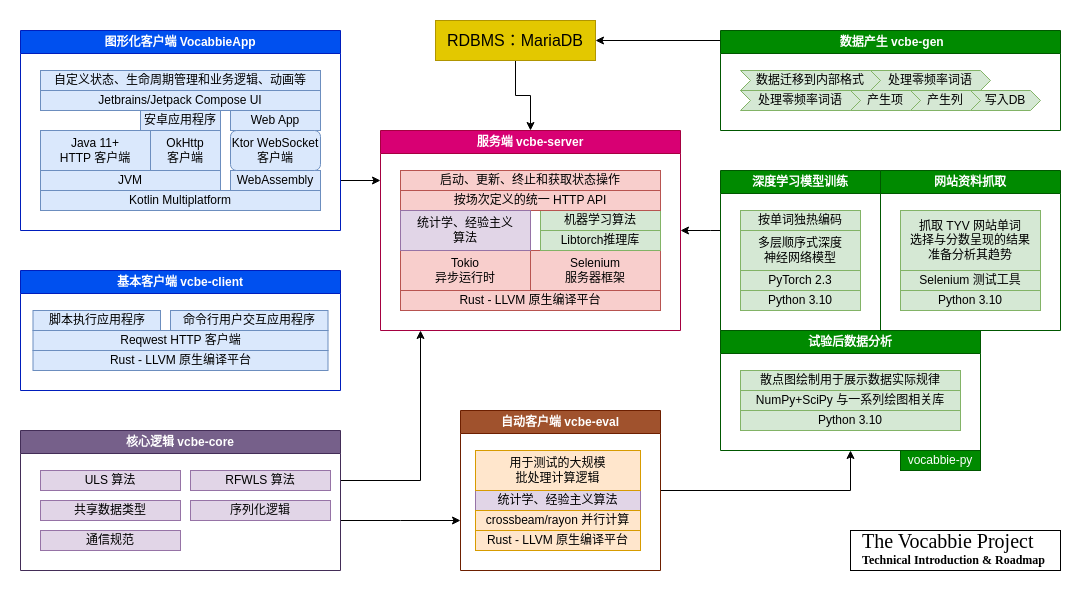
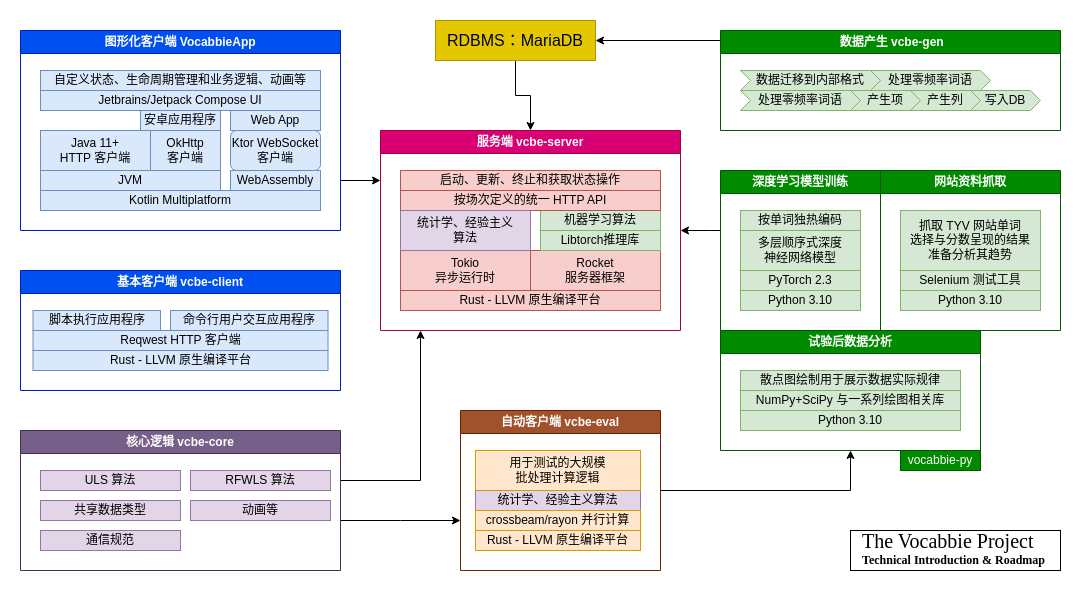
node "Selenium 服务器框架": label "Selenium 服务器框架" -> "Rocket 服务器框架"
node "序列化逻辑": label "序列化逻辑" -> "动画等"
